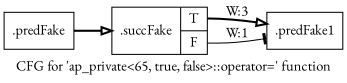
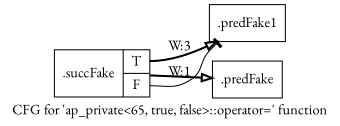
edge ".predFake" -> ".succFake": reversed
